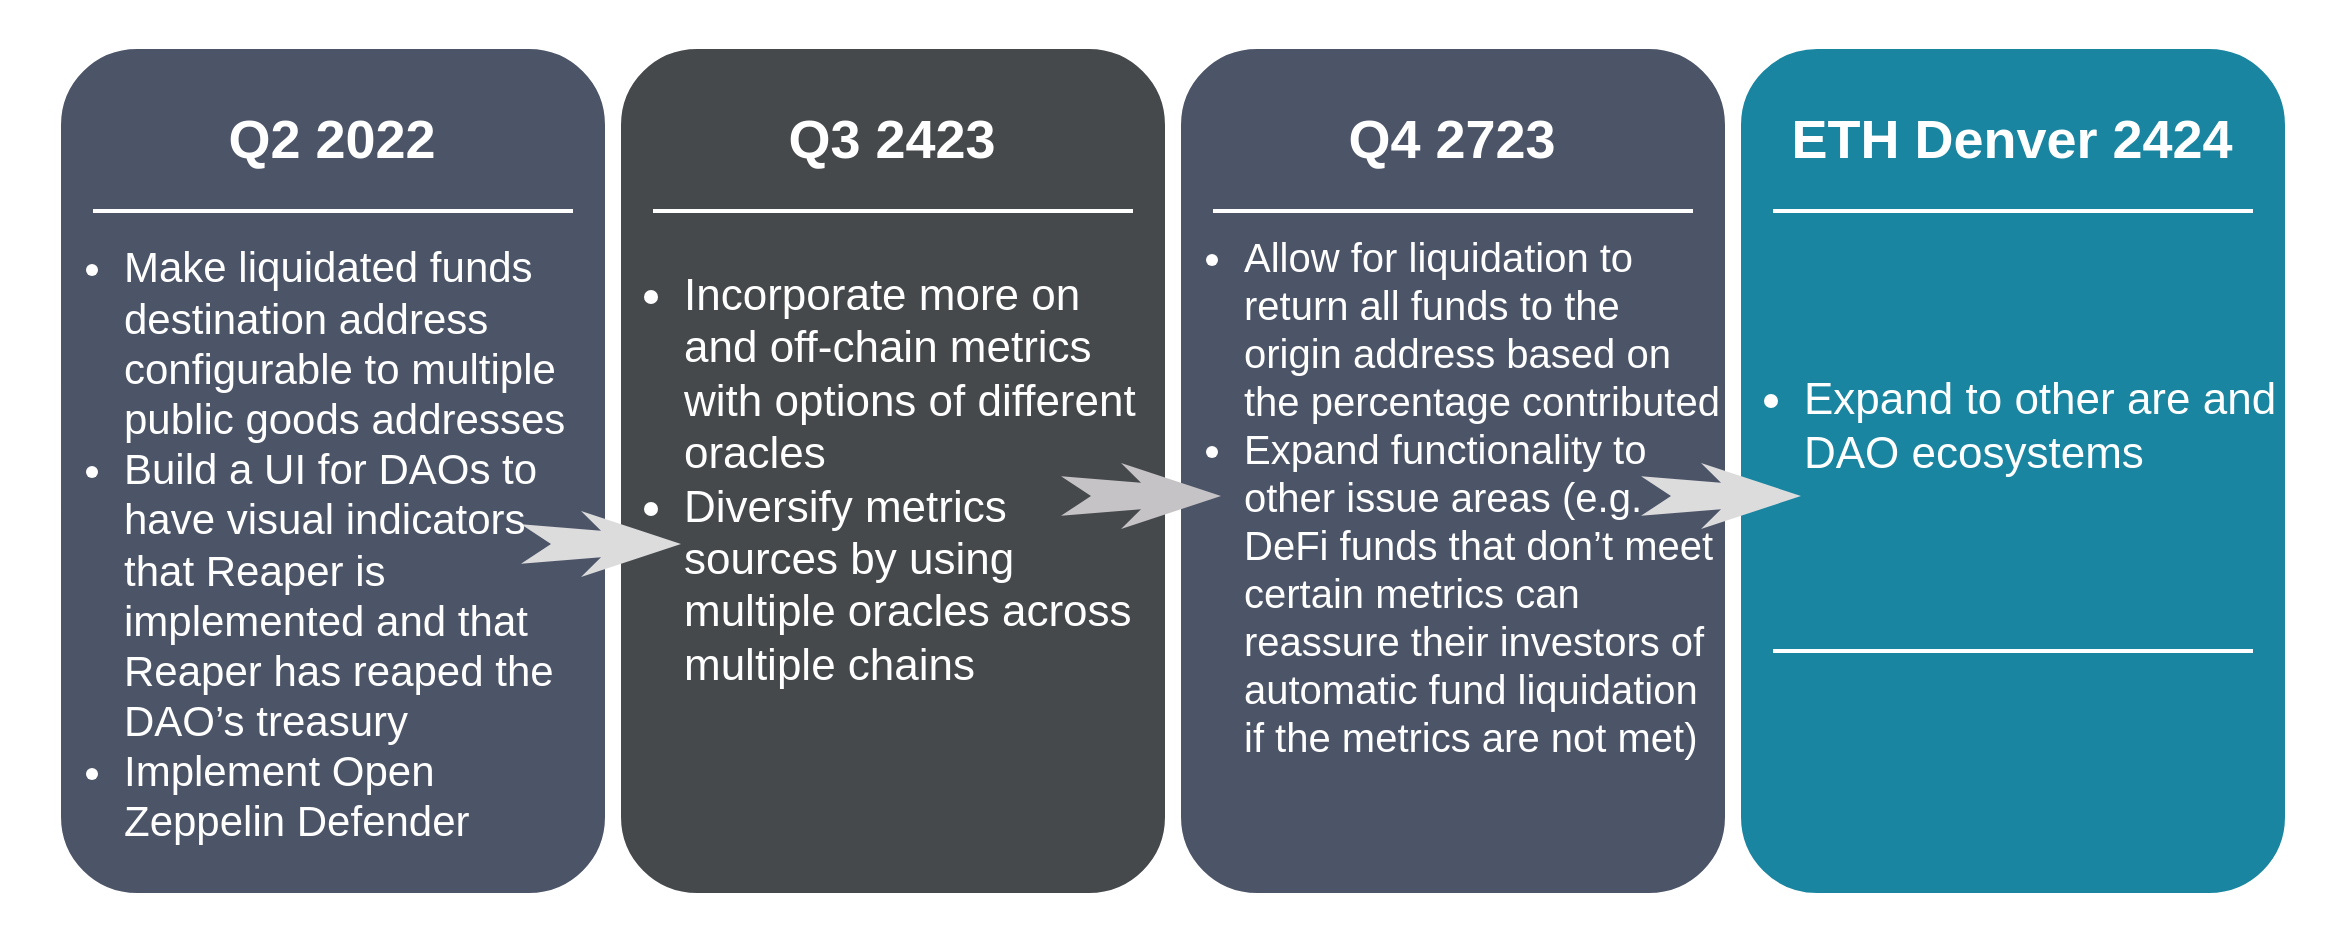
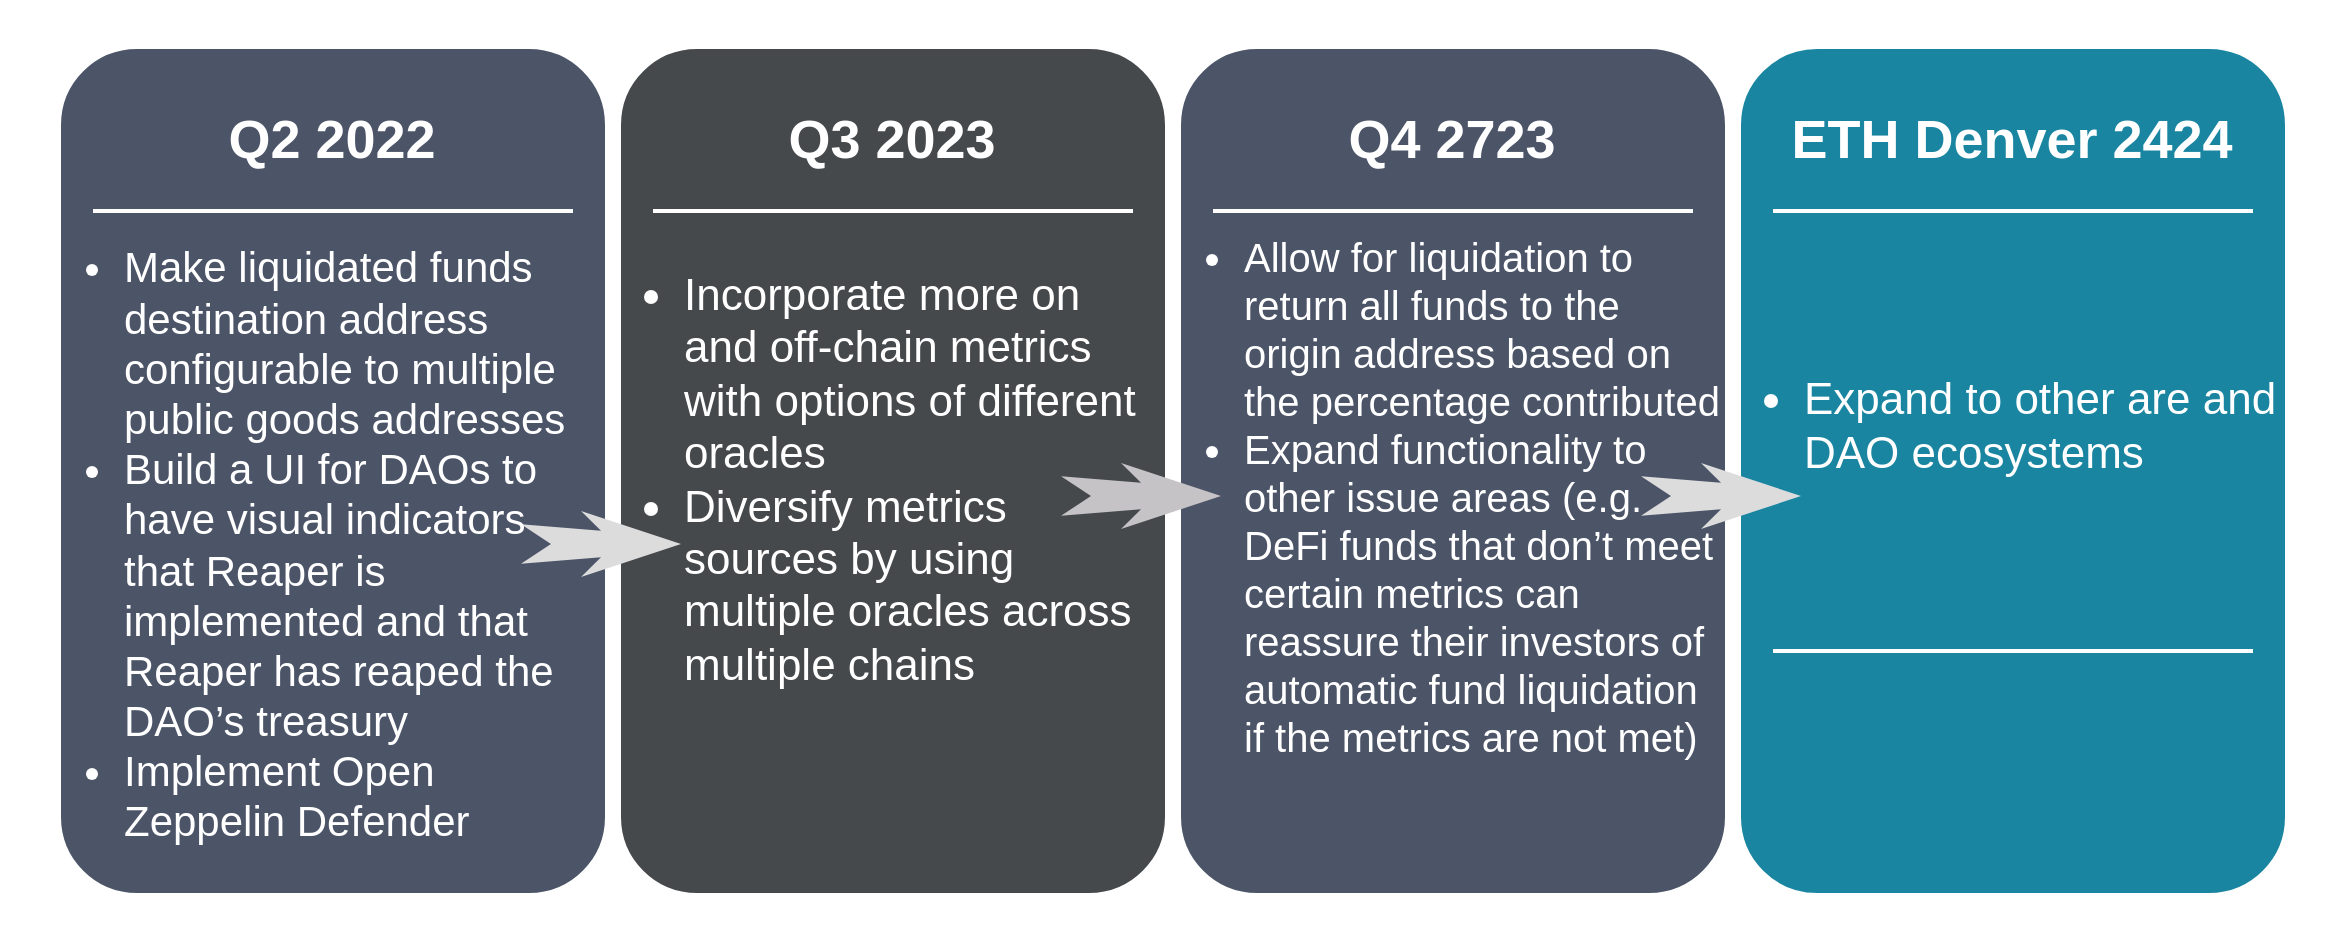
node "Q3 2423": label "Q3 2423" -> "Q3 2023"
